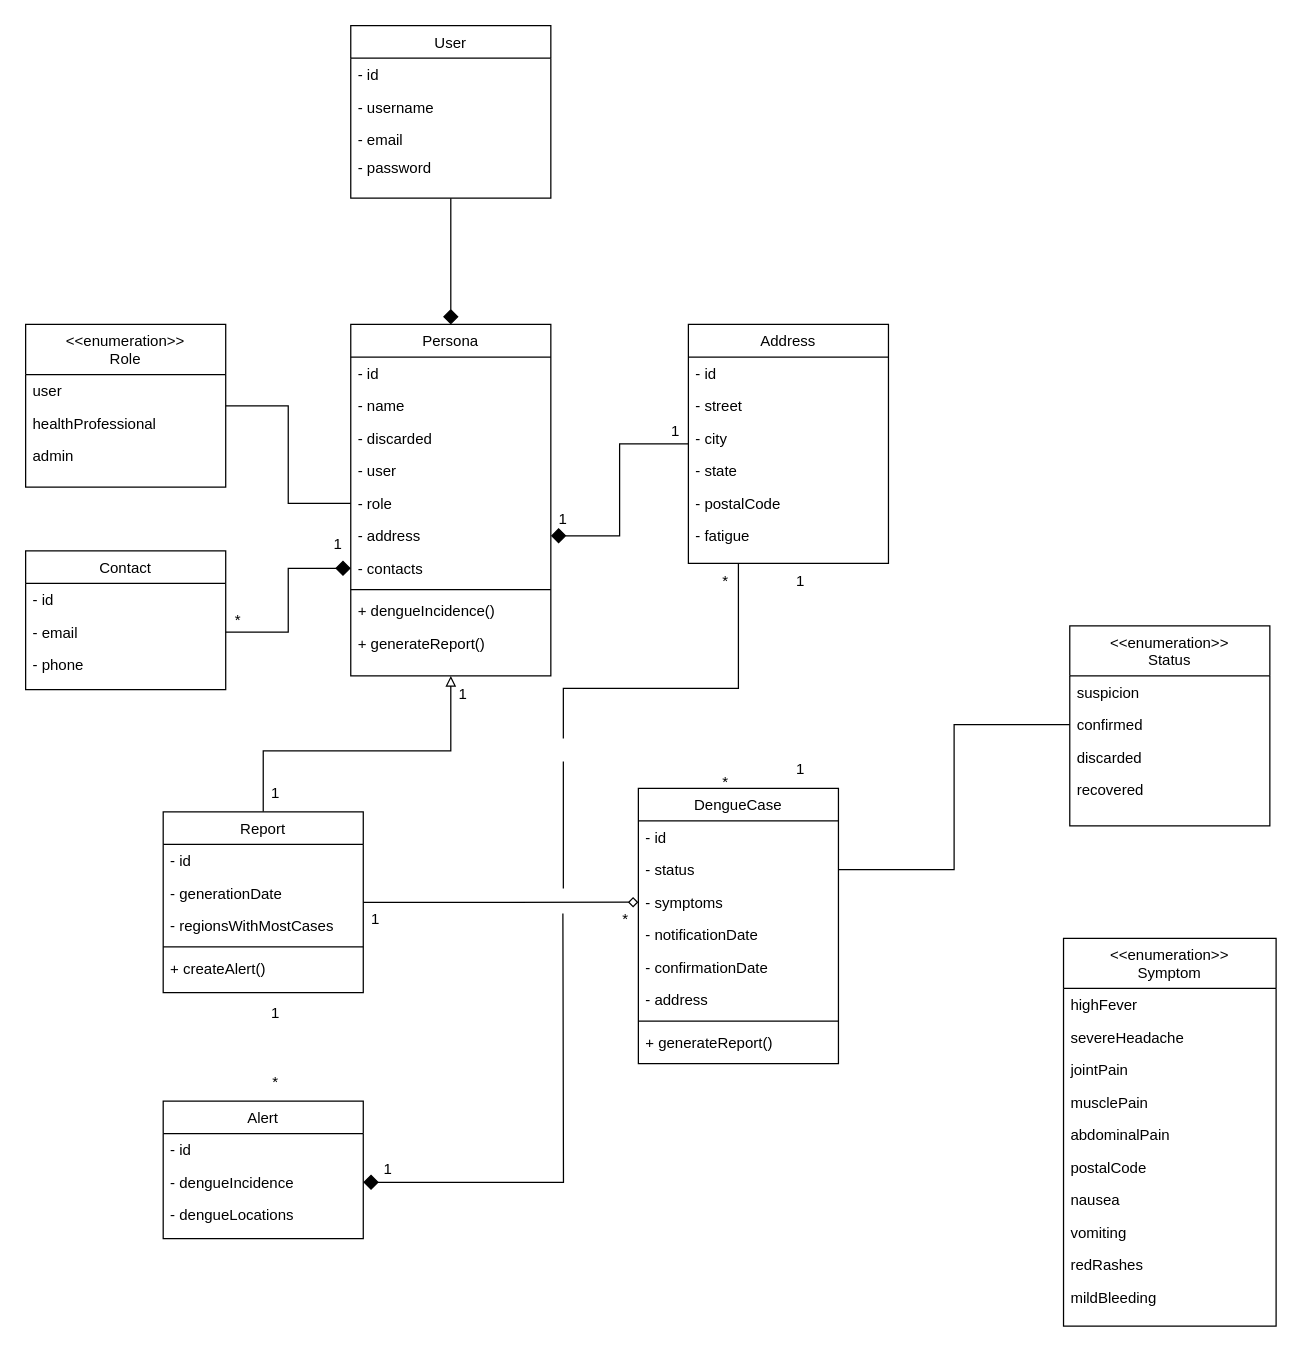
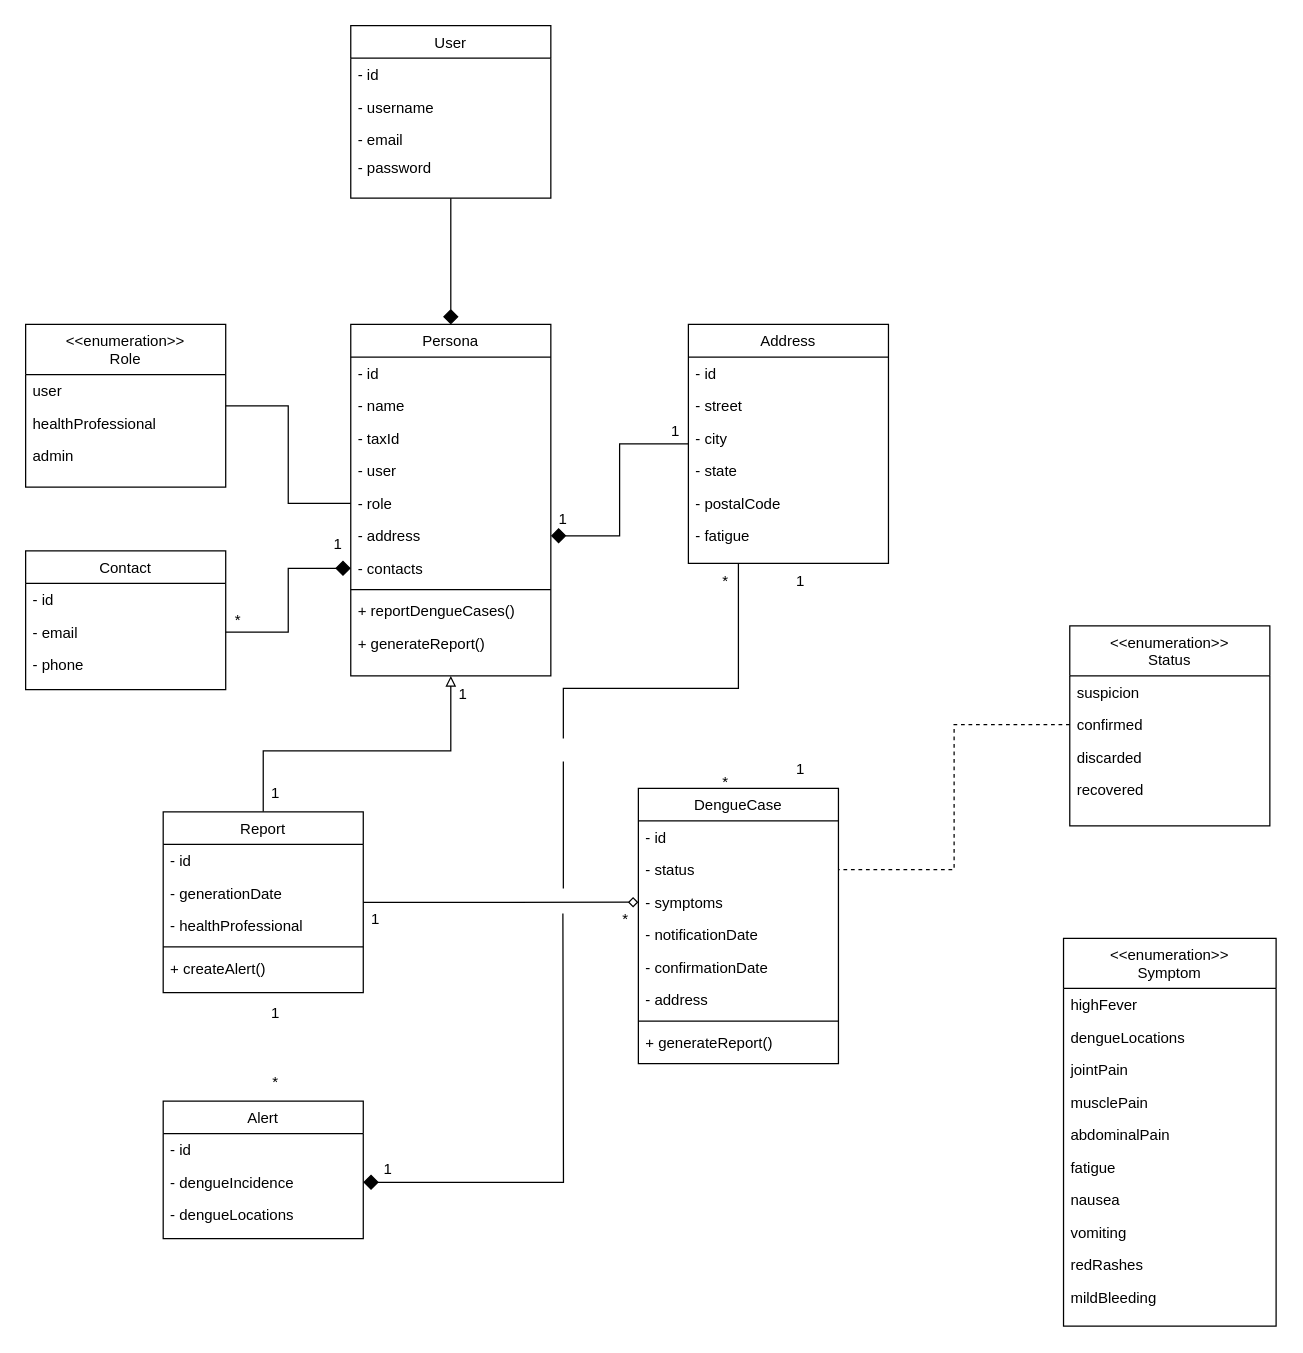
node "- discarded": label "- discarded" -> "- taxId"
node "+ dengueIncidence()": label "+ dengueIncidence()" -> "+ reportDengueCases()"
edge "confirmed" -- "- status": style solid -> dashed
node "- regionsWithMostCases": label "- regionsWithMostCases" -> "- healthProfessional"
node "severeHeadache": label "severeHeadache" -> "dengueLocations"
node "postalCode": label "postalCode" -> "fatigue"
